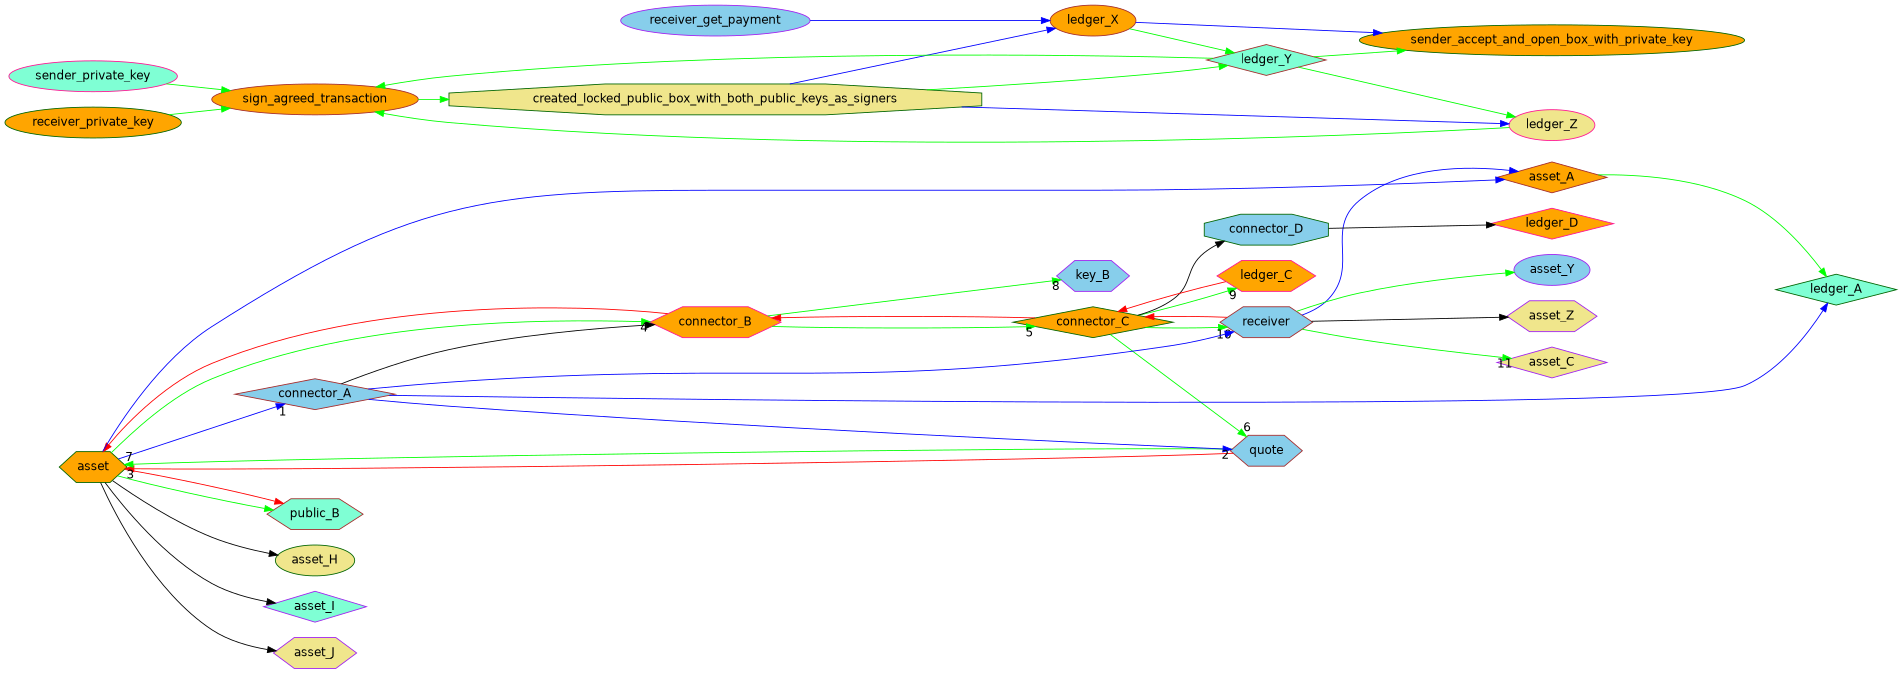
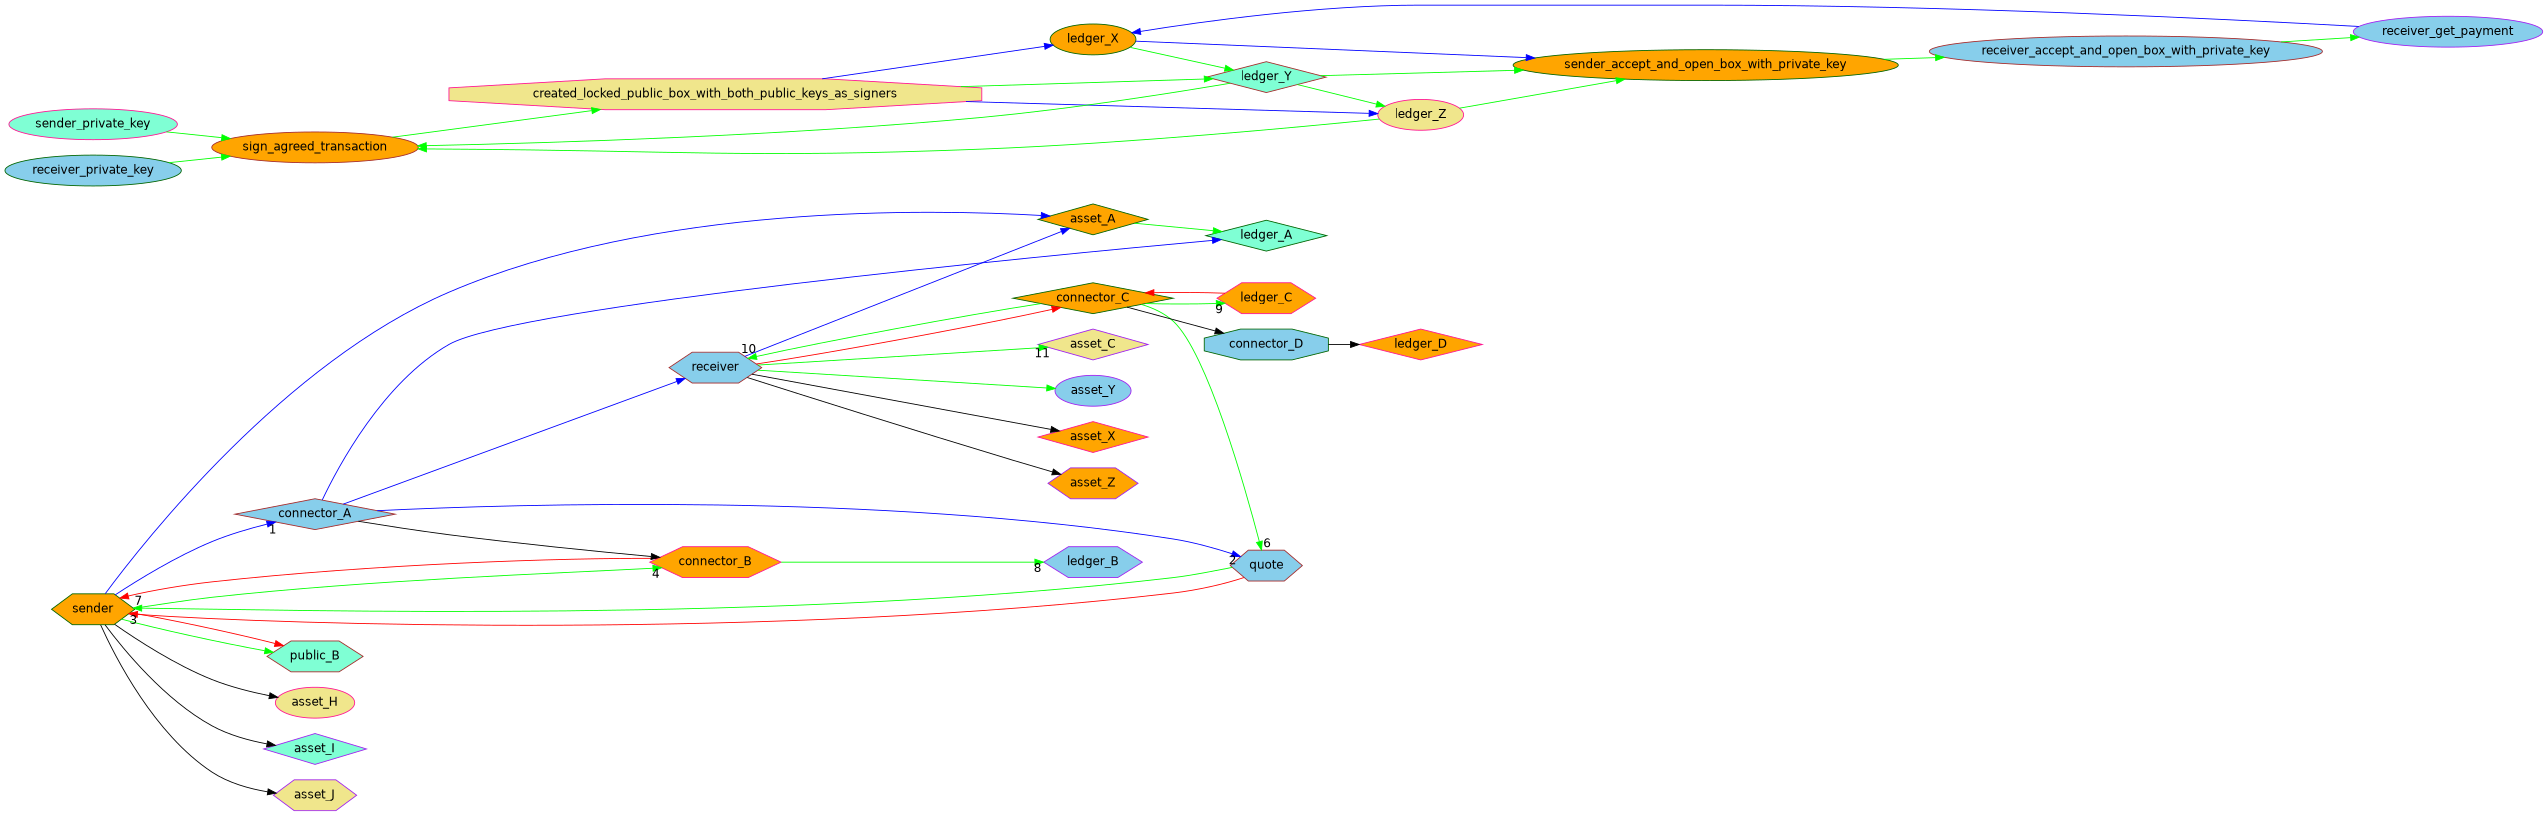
node "ledger_X": color brown -> darkgreen
node "receiver_accept_and_open_box_with_private_key": added
edge "ledger_Z" -> "sender_accept_and_open_box_with_private_key": added
node "created_locked_public_box_with_both_public_keys_as_signers": color darkgreen -> deeppink
node "receiver_private_key": fillcolor orange -> skyblue
node "asset_A": color brown -> darkgreen
node "key_B": label "key_B" -> "ledger_B"
edge "connector_C" -> "connector_B": removed
node "asset_Z": fillcolor khaki -> orange
edge "connector_B" -> "connector_C": removed
node "asset_X": added
node "asset": label "asset" -> "sender"
node "asset_H": color darkgreen -> deeppink
